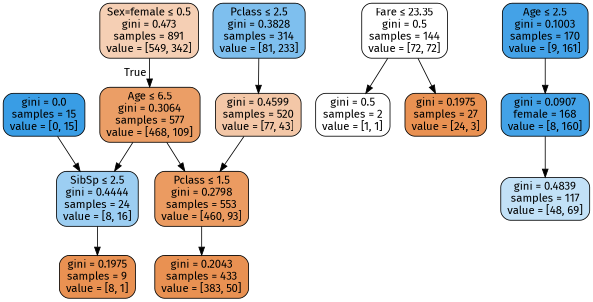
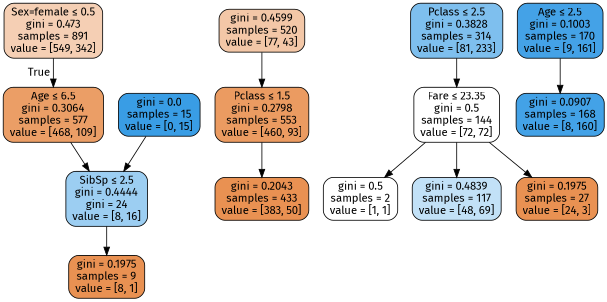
edge "Pclass ≤ 2.5" -> "gini = 0.4599": now "Pclass ≤ 2.5" -> "Fare ≤ 23.35"
node "gini = 0.0907": text "female = 168" -> "samples = 168"
edge "Age ≤ 6.5" -> "Pclass ≤ 1.5": removed
edge "gini = 0.0907" -> "gini = 0.4839": now "Fare ≤ 23.35" -> "gini = 0.4839"
node "SibSp ≤ 2.5": text "samples = 24" -> "gini = 24"
